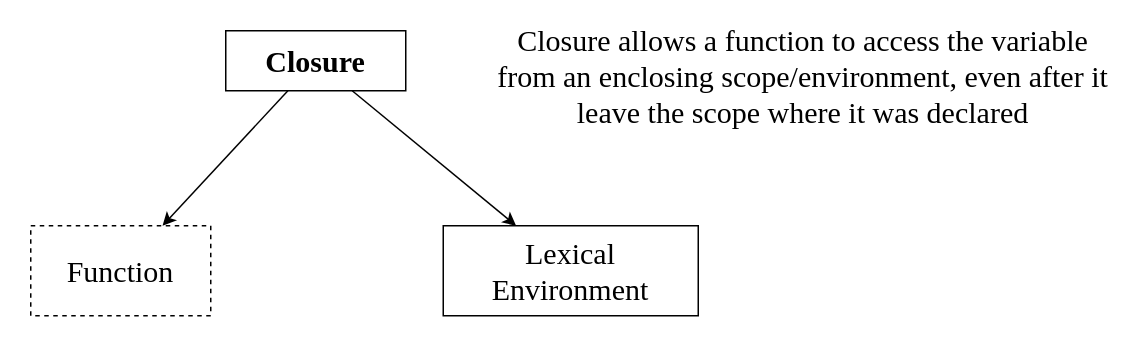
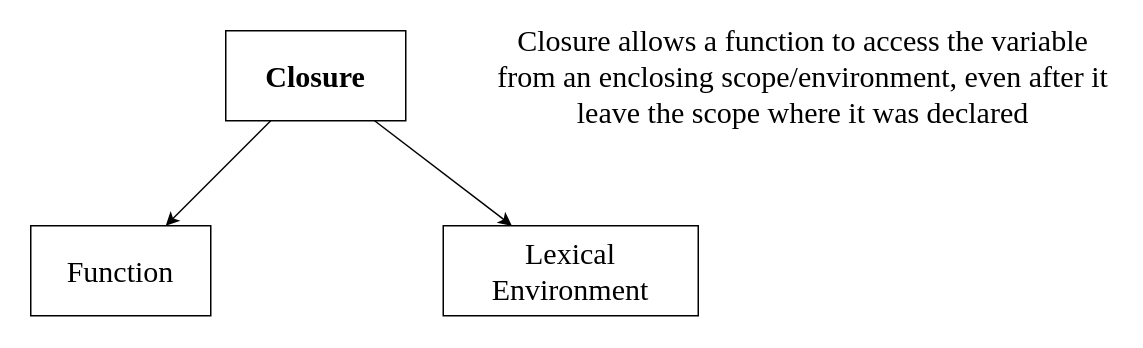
node "Closure": size 180x60 -> 180x90
node "Function": style dashed -> solid
